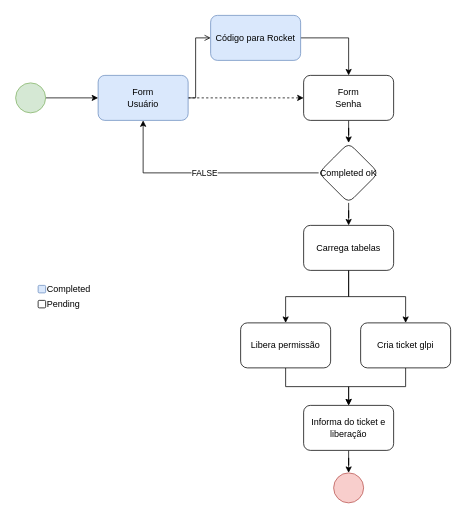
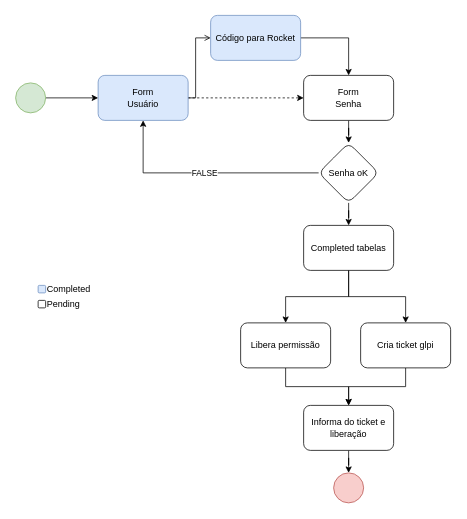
node "Completed oK": label "Completed oK" -> "Senha oK"
node "Carrega tabelas": label "Carrega tabelas" -> "Completed tabelas"
